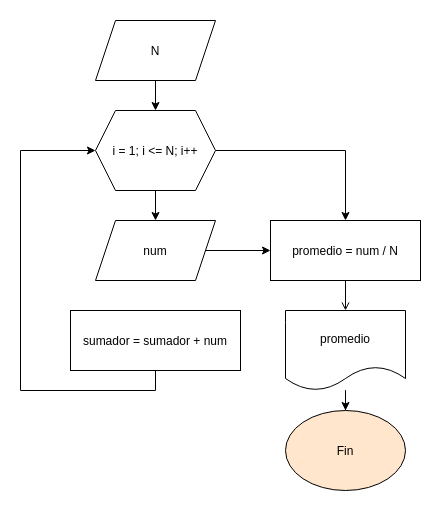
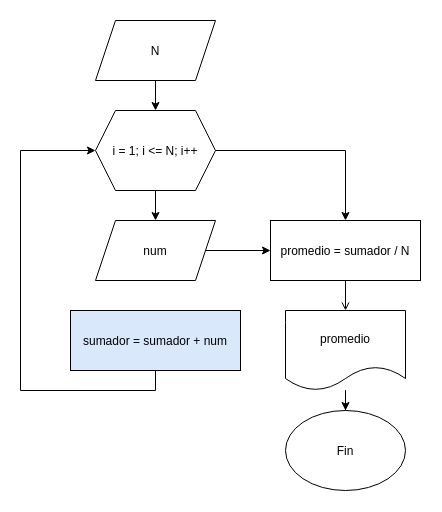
node "promedio = num / N": label "promedio = num / N" -> "promedio = sumador / N"
node "sumador = sumador + num": fillcolor #ffffff -> #dae8fc
node "Fin": fillcolor #ffe6cc -> #ffffff
